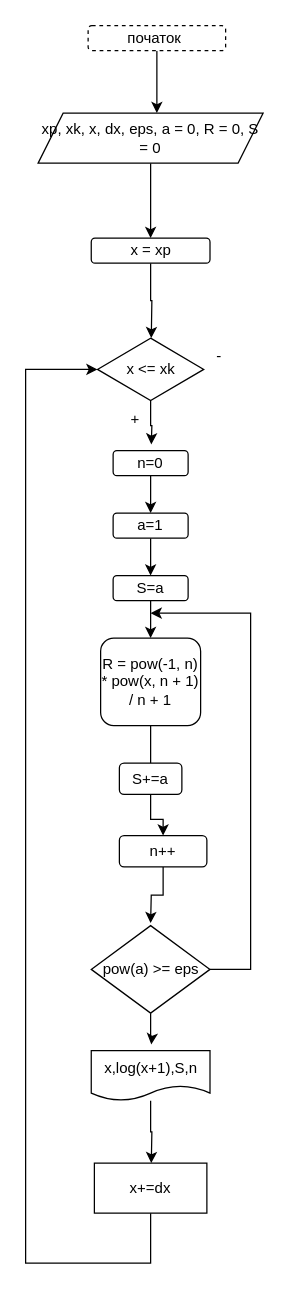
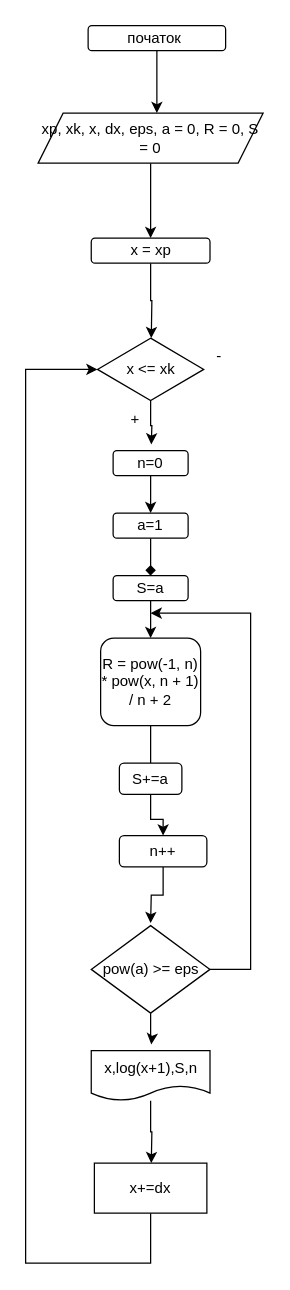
node "початок": style dashed -> solid
edge "a=1" -> "S=a": arrowhead classic -> diamond
node "R = pow(-1, n) * pow(x, n + 1) / n + 1": label "R = pow(-1, n) * pow(x, n + 1) / n + 1" -> "R = pow(-1, n) * pow(x, n + 1) / n + 2"
